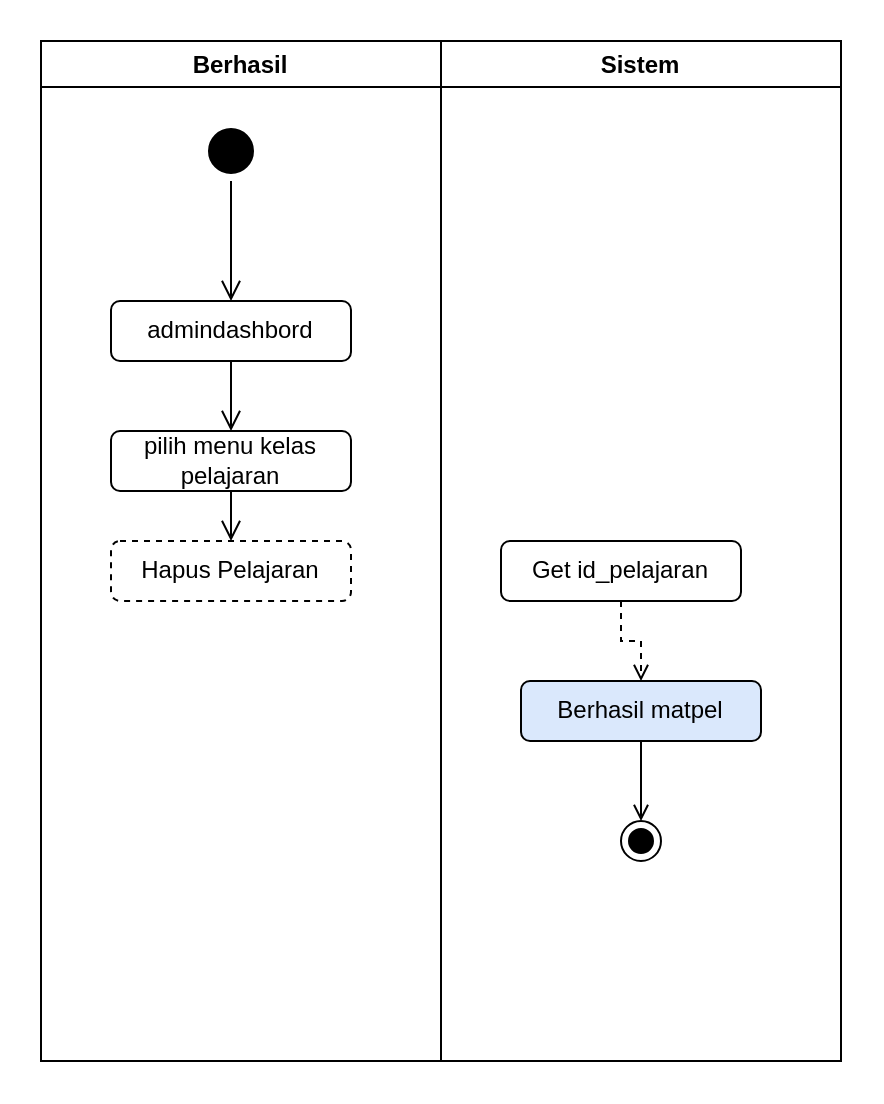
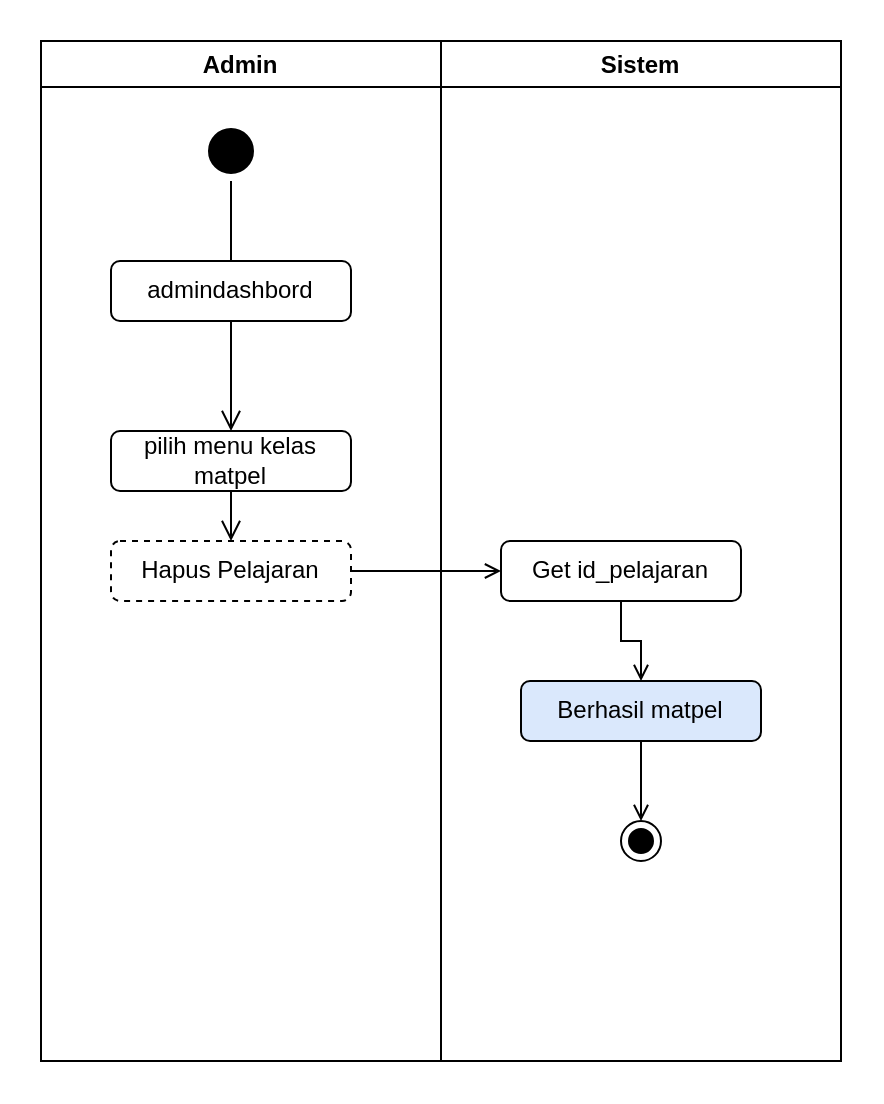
node "Berhasil": label "Berhasil" -> "Admin"
node "admindashbord": moved (231, 331) -> (231, 291)
node "pilih menu kelas pelajaran": label "pilih menu kelas pelajaran" -> "pilih menu kelas matpel"
edge "Hapus Pelajaran" -> "Get id_pelajaran": added
edge "Get id_pelajaran" -> "Berhasil matpel": style dashed -> solid
